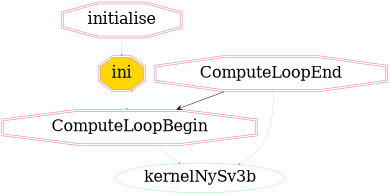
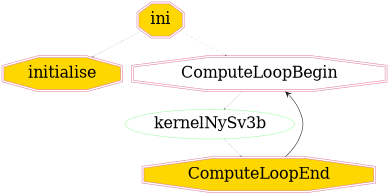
node "initialise": fillcolor white -> gold
edge "initialise" -> "ini": reversed
node "ComputeLoopEnd": fillcolor white -> gold
edge "ComputeLoopEnd" -> "kernelNySv3b": reversed
